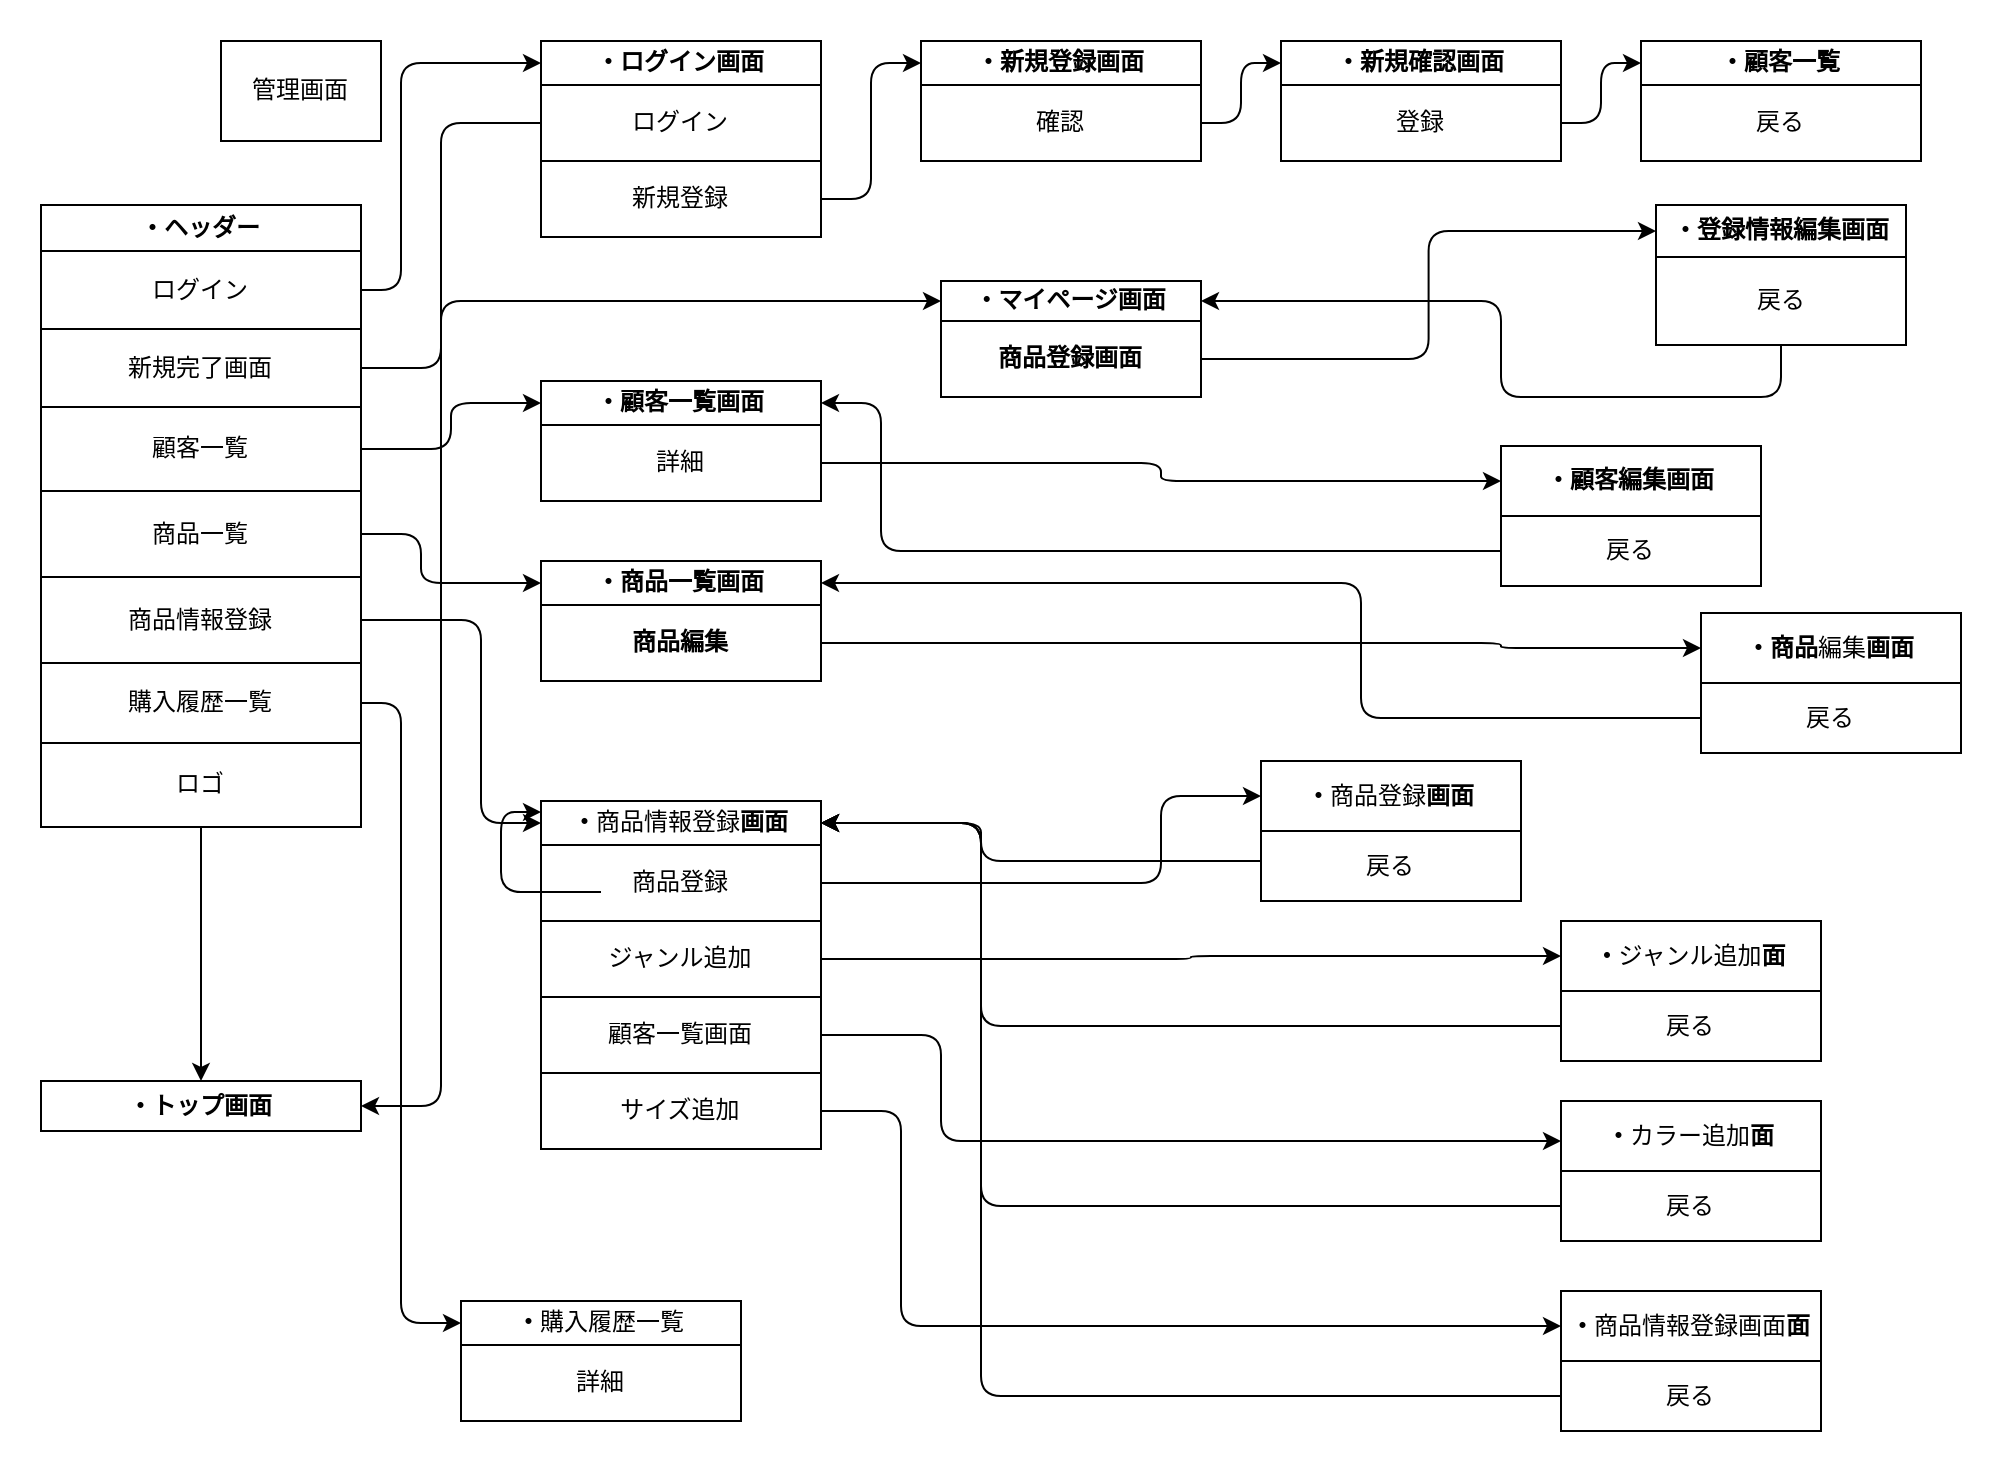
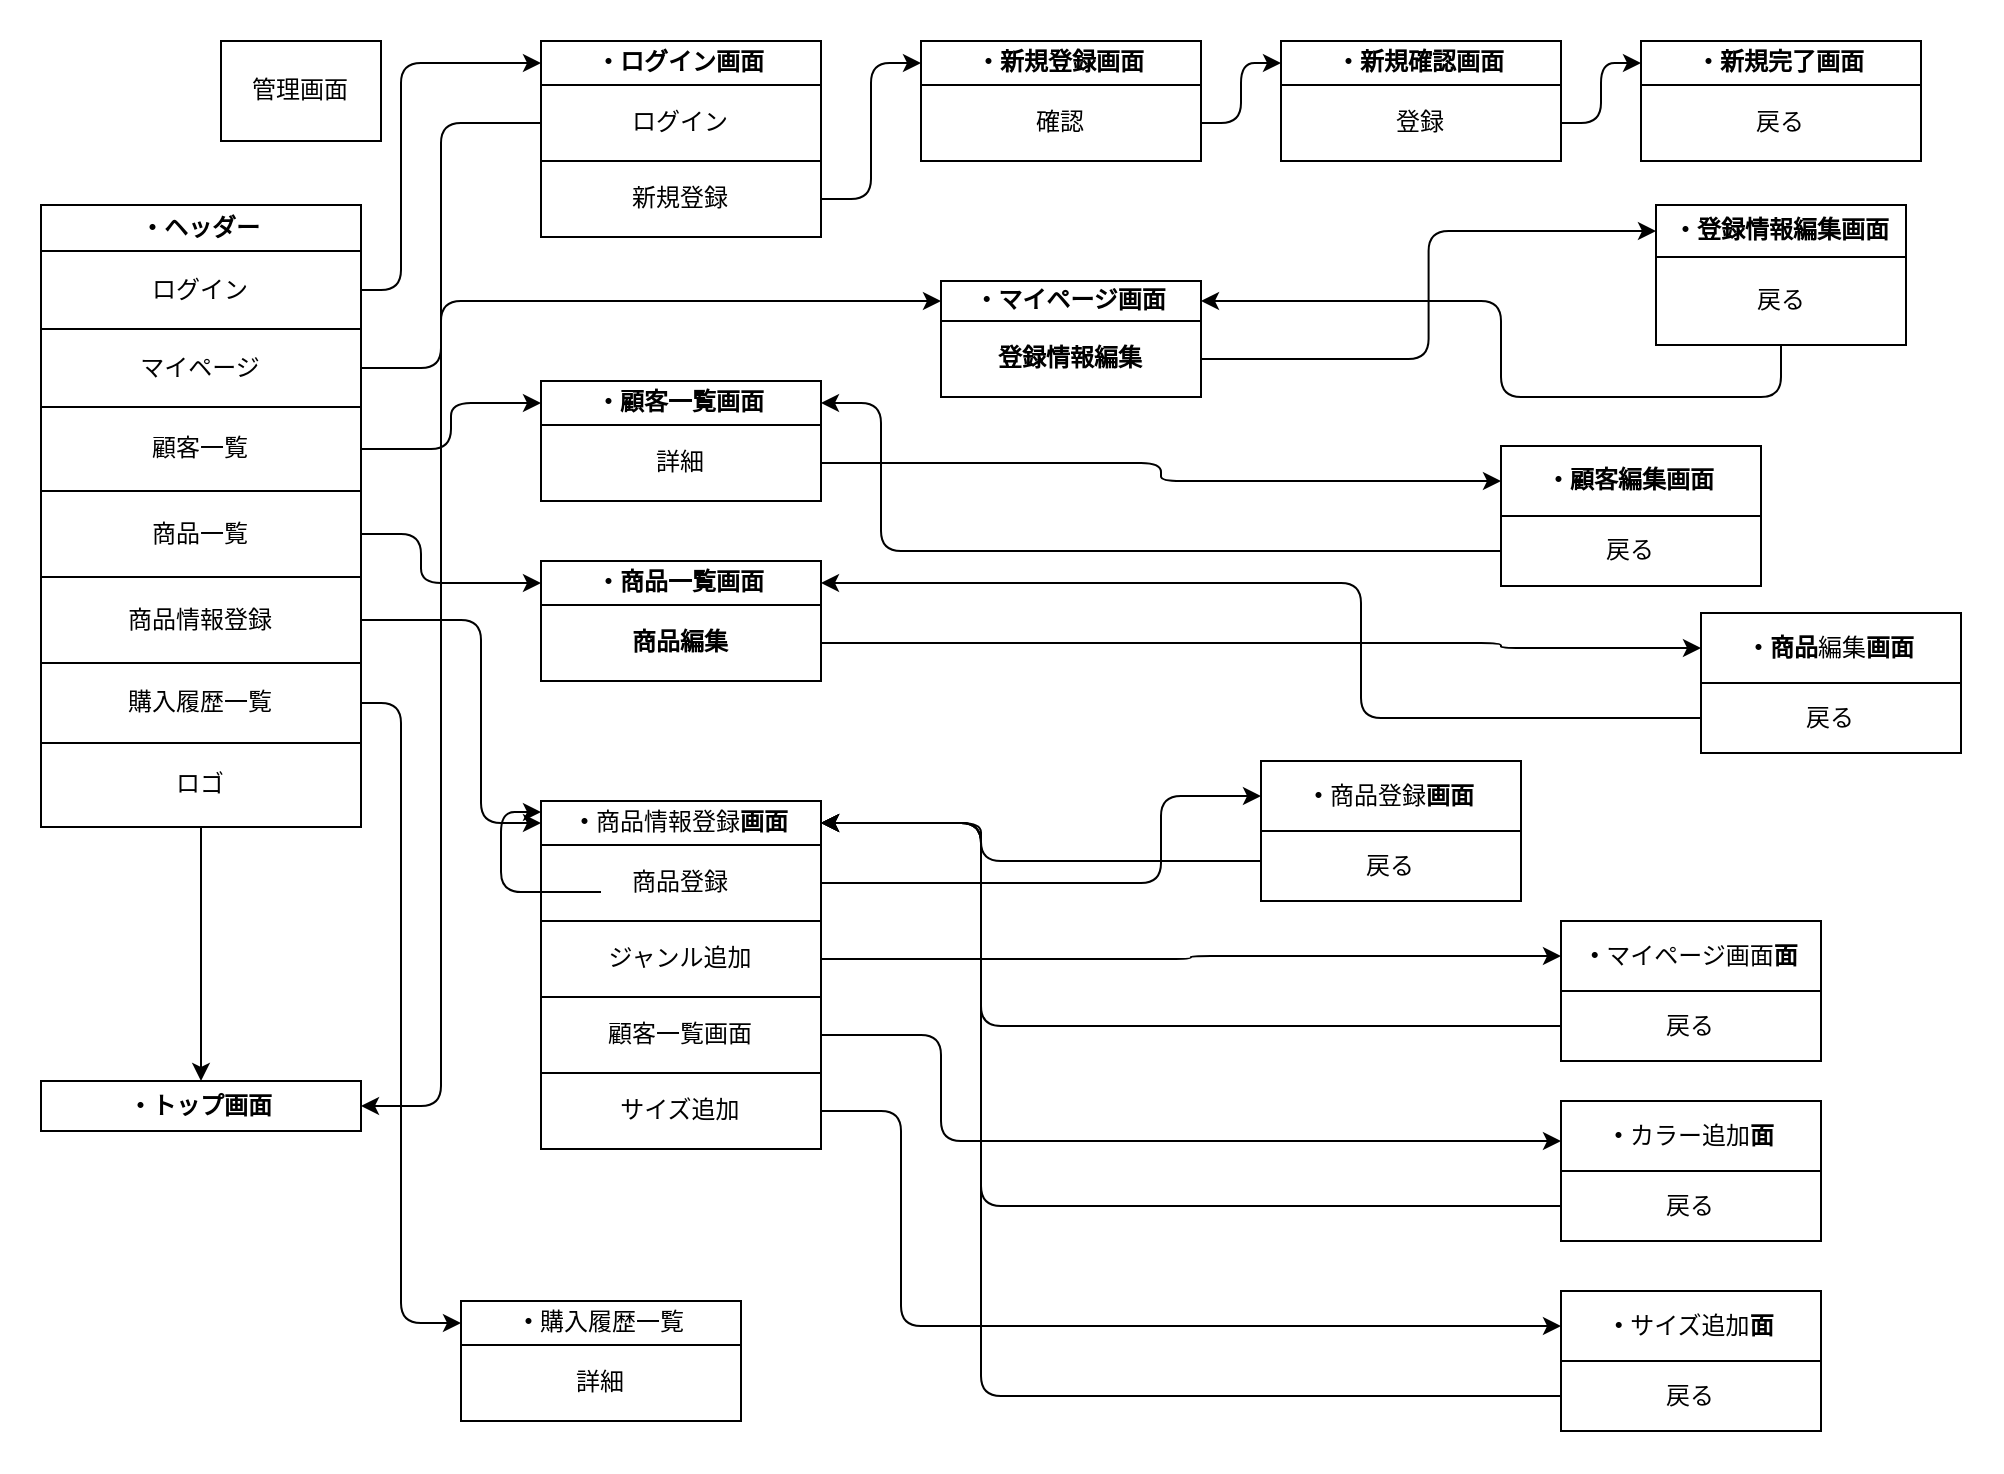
node "・顧客一覧": label "・顧客一覧" -> "・新規完了画面"
node "商品登録画面": label "商品登録画面" -> "登録情報編集"
node "新規完了画面": label "新規完了画面" -> "マイページ"
node "・ジャンル追加面": label "・ジャンル追加面" -> "・マイページ画面面"
node "・商品情報登録画面面": label "・商品情報登録画面面" -> "・サイズ追加面"
